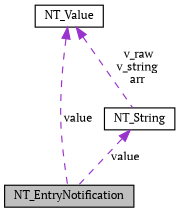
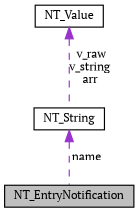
edge "NT_EntryNotification" -> "NT_Value": removed, label "value"
edge "NT_EntryNotification" -> "NT_String": label " value" -> " name"
